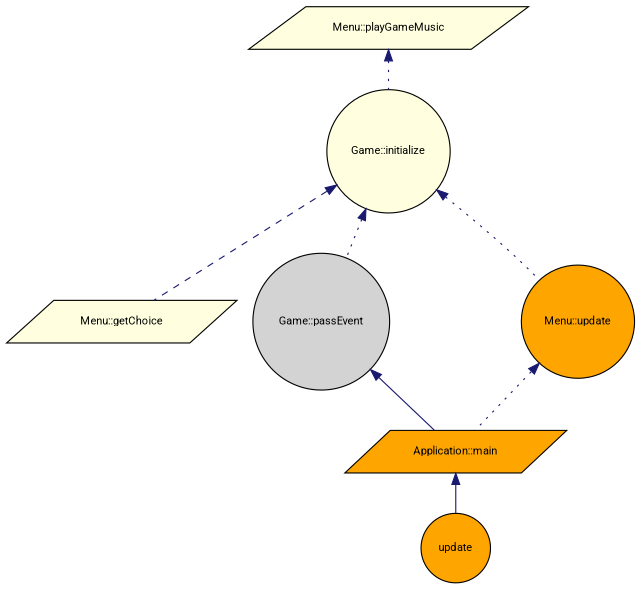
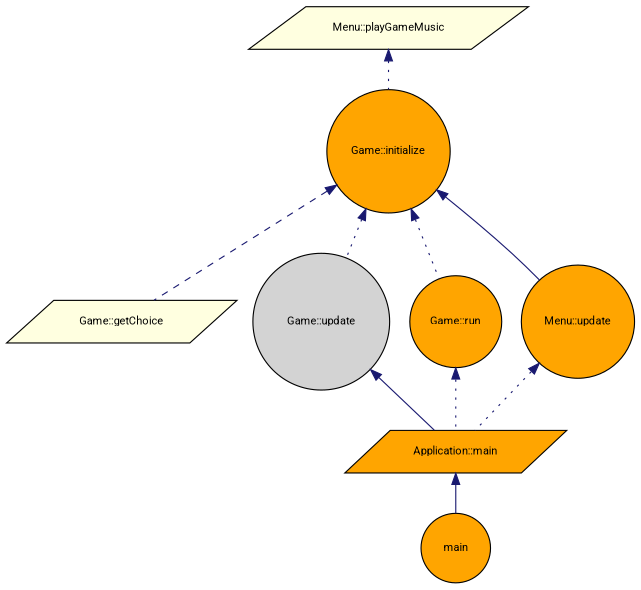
node "Game::initialize": fillcolor lightyellow -> orange
edge "Menu::update" -> "Game::initialize": style dotted -> solid
node "Menu::getChoice": label "Menu::getChoice" -> "Game::getChoice"
node "Game::passEvent": label "Game::passEvent" -> "Game::update"
node "Game::run": added
node "update": label "update" -> "main"
